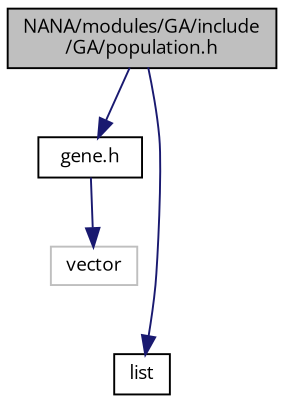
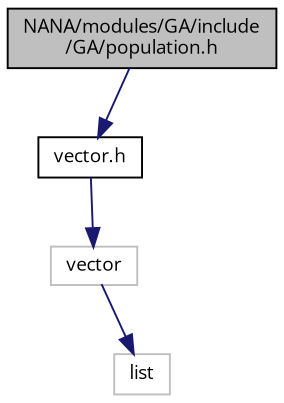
node "gene.h": label "gene.h" -> "vector.h"
edge "NANA/modules/GA/include /GA/population.h" -> "list": now "vector" -> "list"
node "list": color black -> grey75
